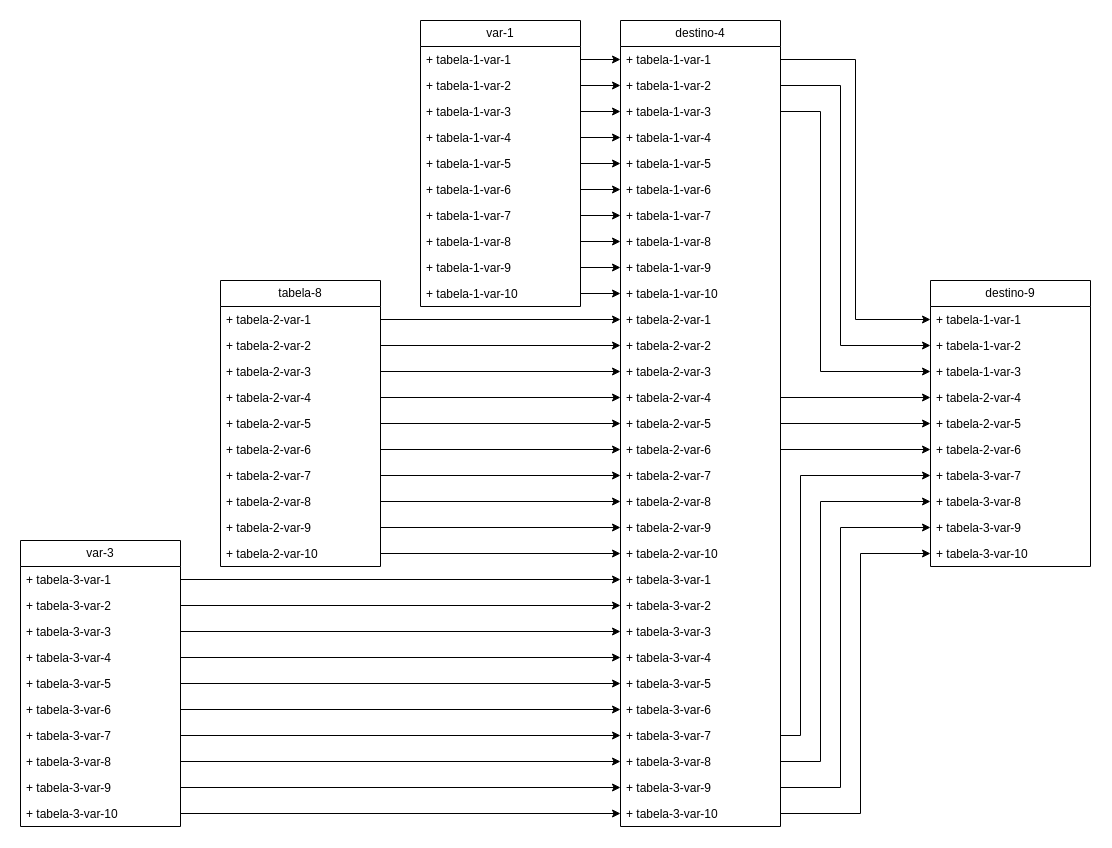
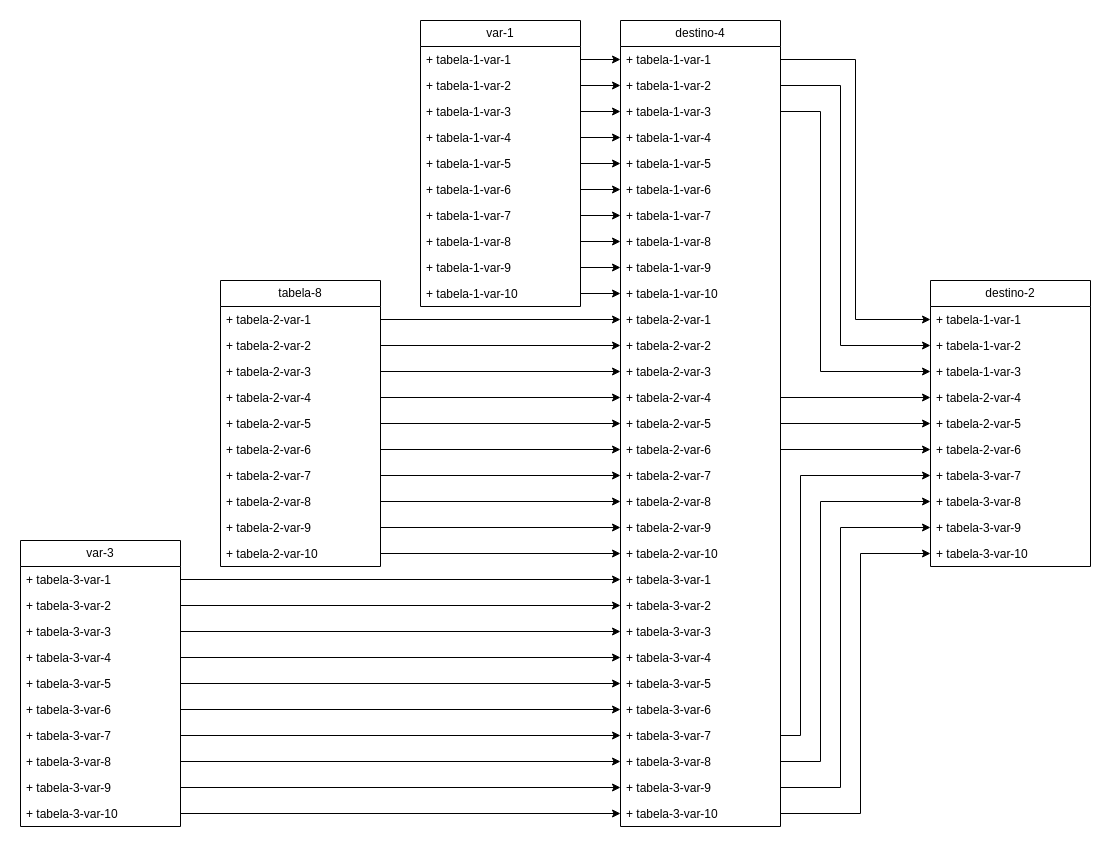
node "destino-9": label "destino-9" -> "destino-2"
